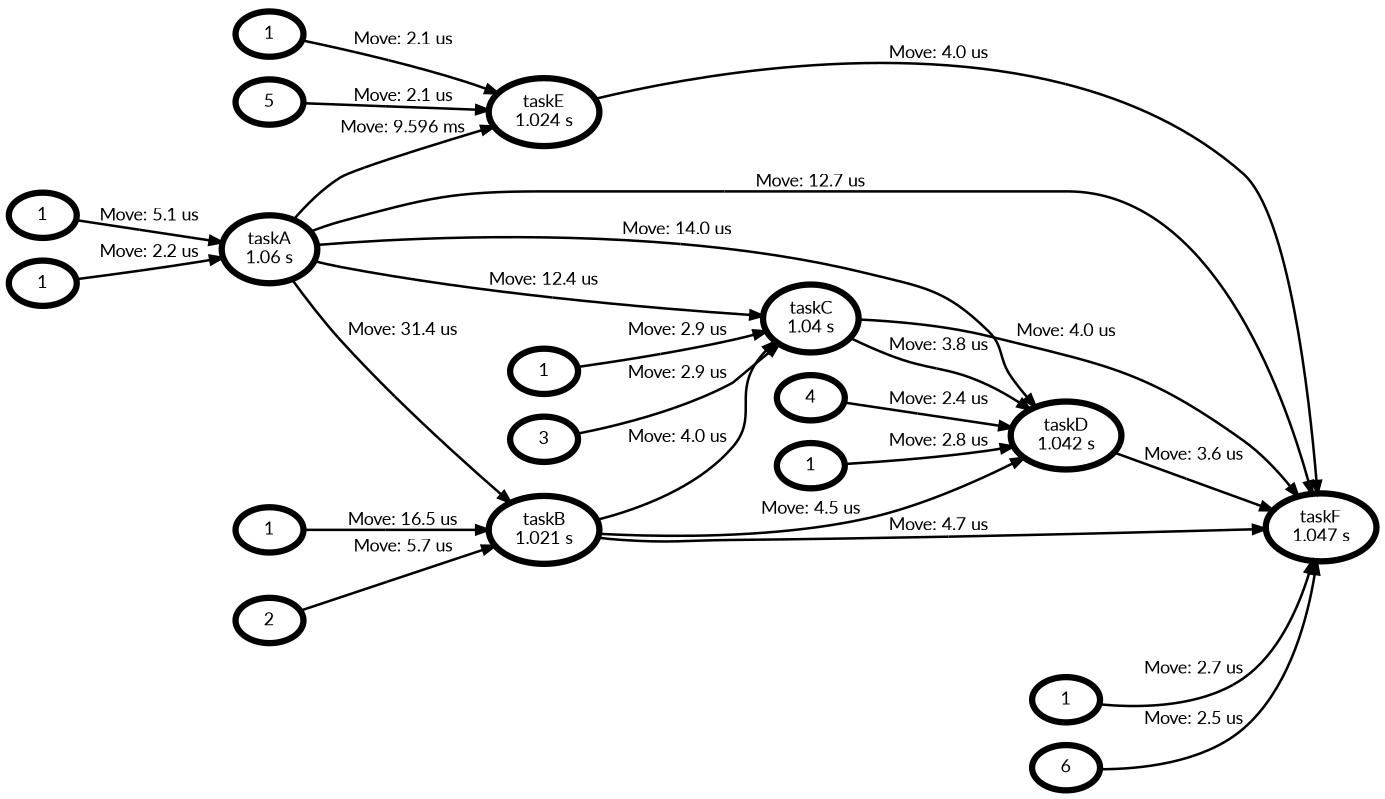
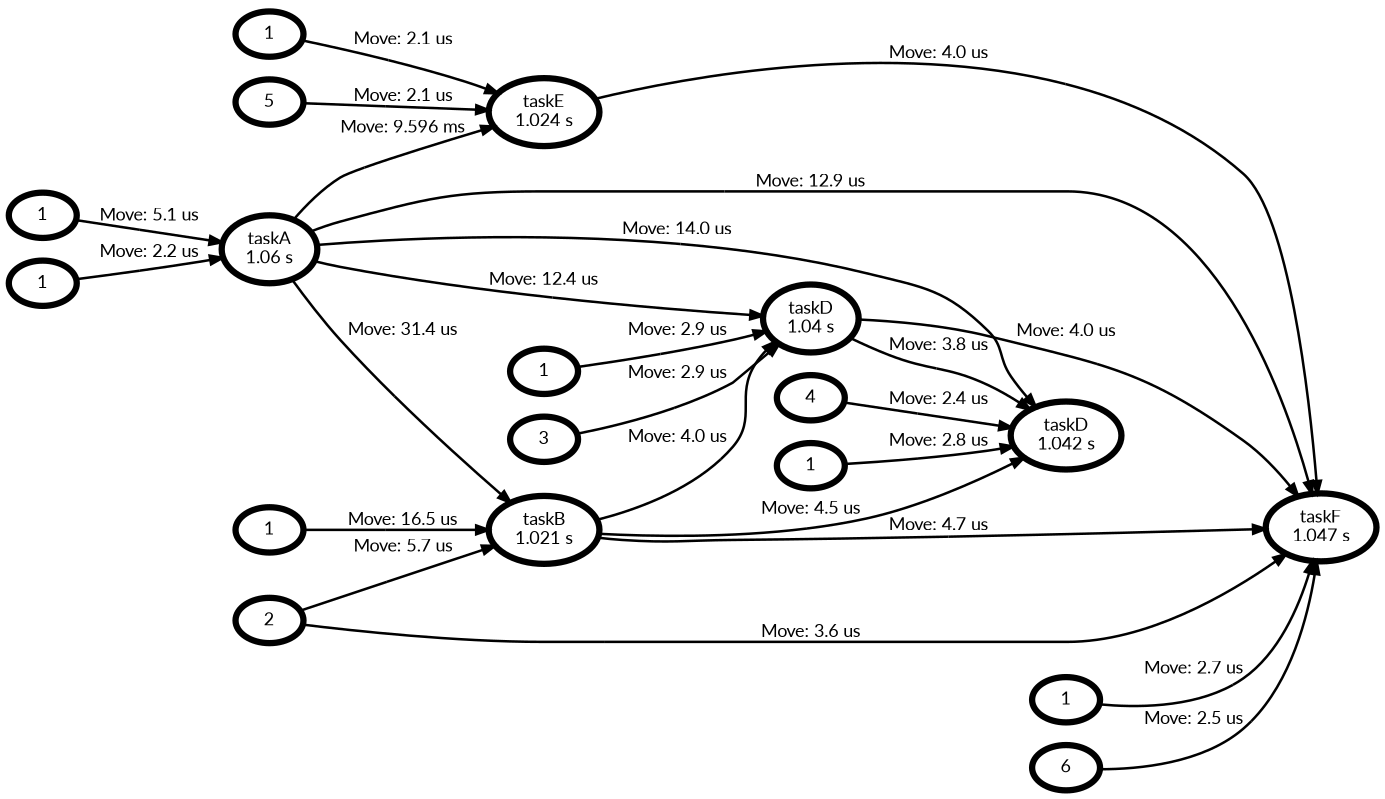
edge "taskA 1.06 s" -> "taskF 1.047 s": label "Move: 12.7 us" -> "Move: 12.9 us"
node "taskC 1.04 s": label "taskC 1.04 s" -> "taskD 1.04 s"
edge "taskD 1.042 s" -> "taskF 1.047 s": now "2" -> "taskF 1.047 s"
